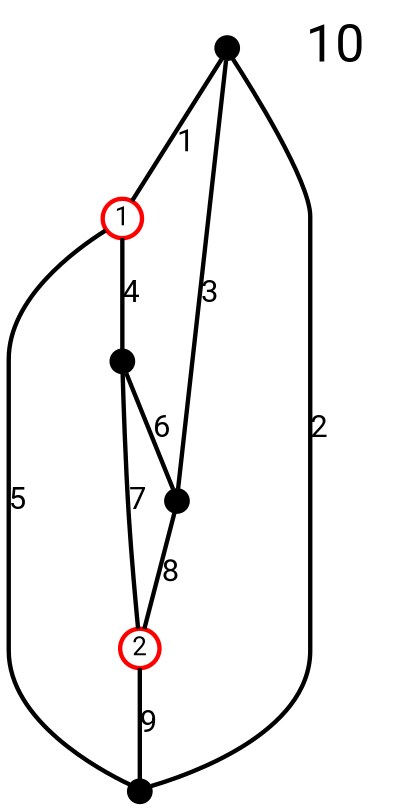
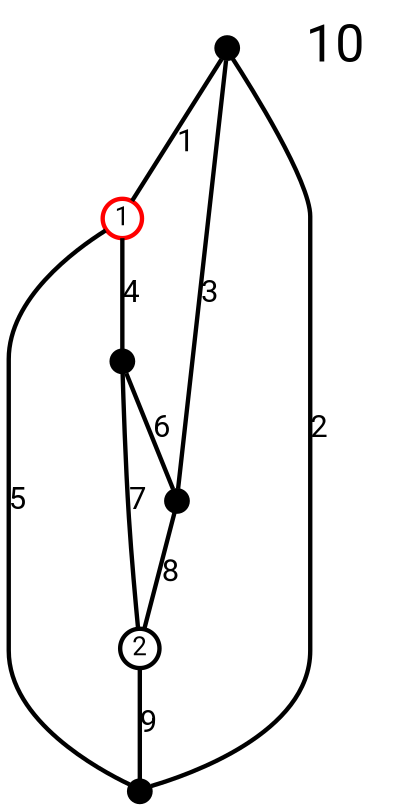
node "2": color #ff0000 -> black
